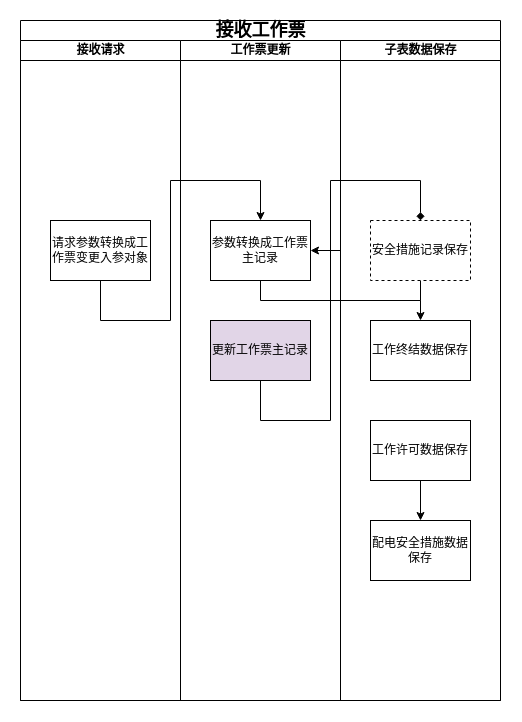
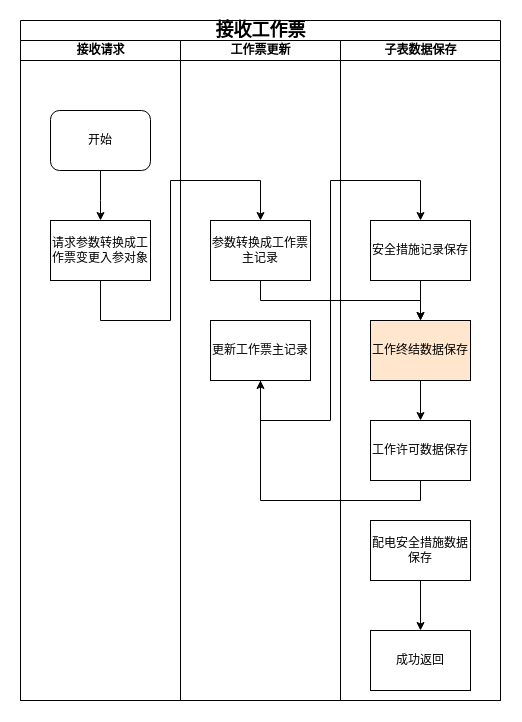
node "开始": added
edge "开始" -> "请求参数转换成工作票变更入参对象": added
edge "更新工作票主记录" -> "安全措施记录保存": arrowhead diamond -> classic
edge "安全措施记录保存" -> "参数转换成工作票主记录": now "安全措施记录保存" -> "工作终结数据保存"
node "安全措施记录保存": style dashed -> solid
node "更新工作票主记录": fillcolor #e1d5e7 -> #ffffff
node "工作终结数据保存": fillcolor #ffffff -> #ffe6cc
edge "工作终结数据保存" -> "工作许可数据保存": added
edge "工作许可数据保存" -> "配电安全措施数据保存": now "工作许可数据保存" -> "更新工作票主记录"
edge "配电安全措施数据保存" -> "成功返回": added
node "成功返回": added
